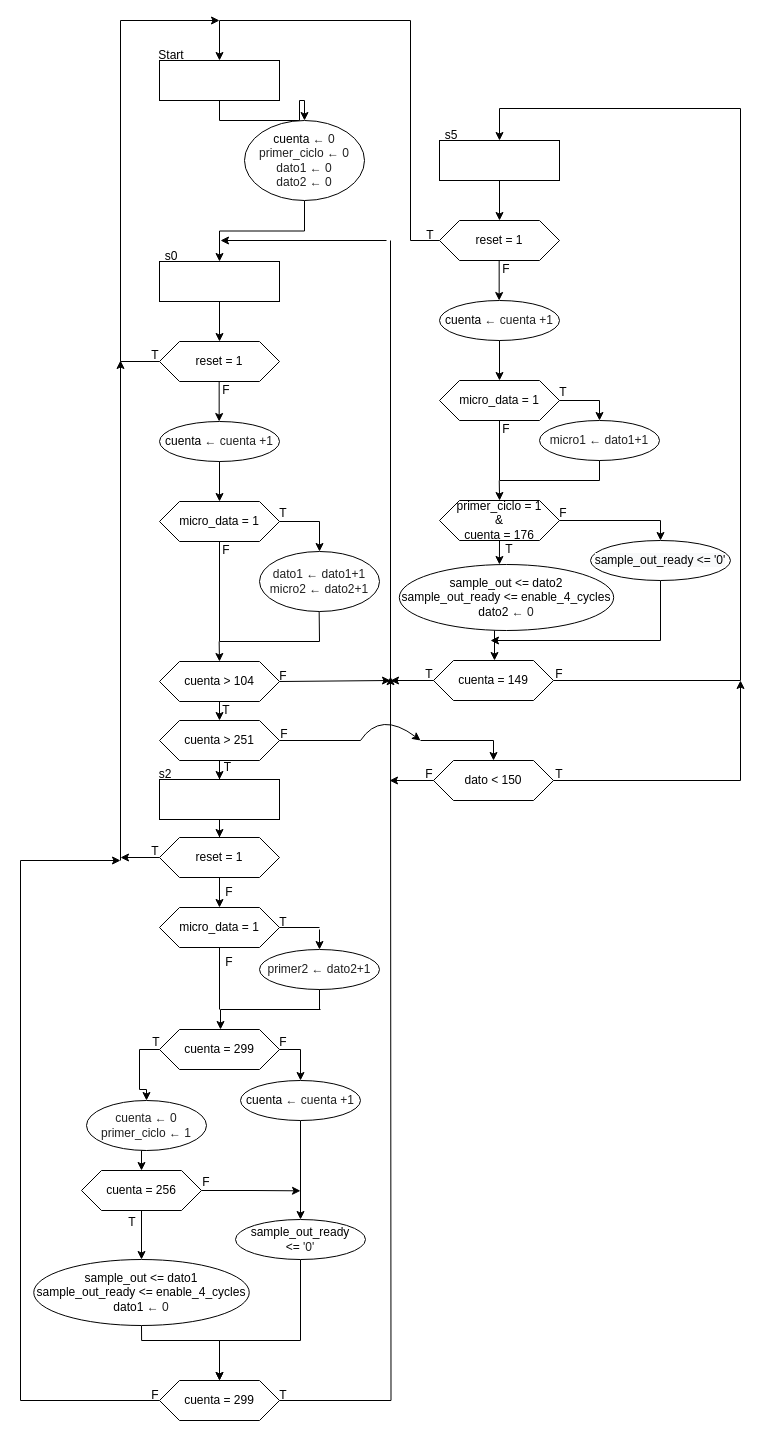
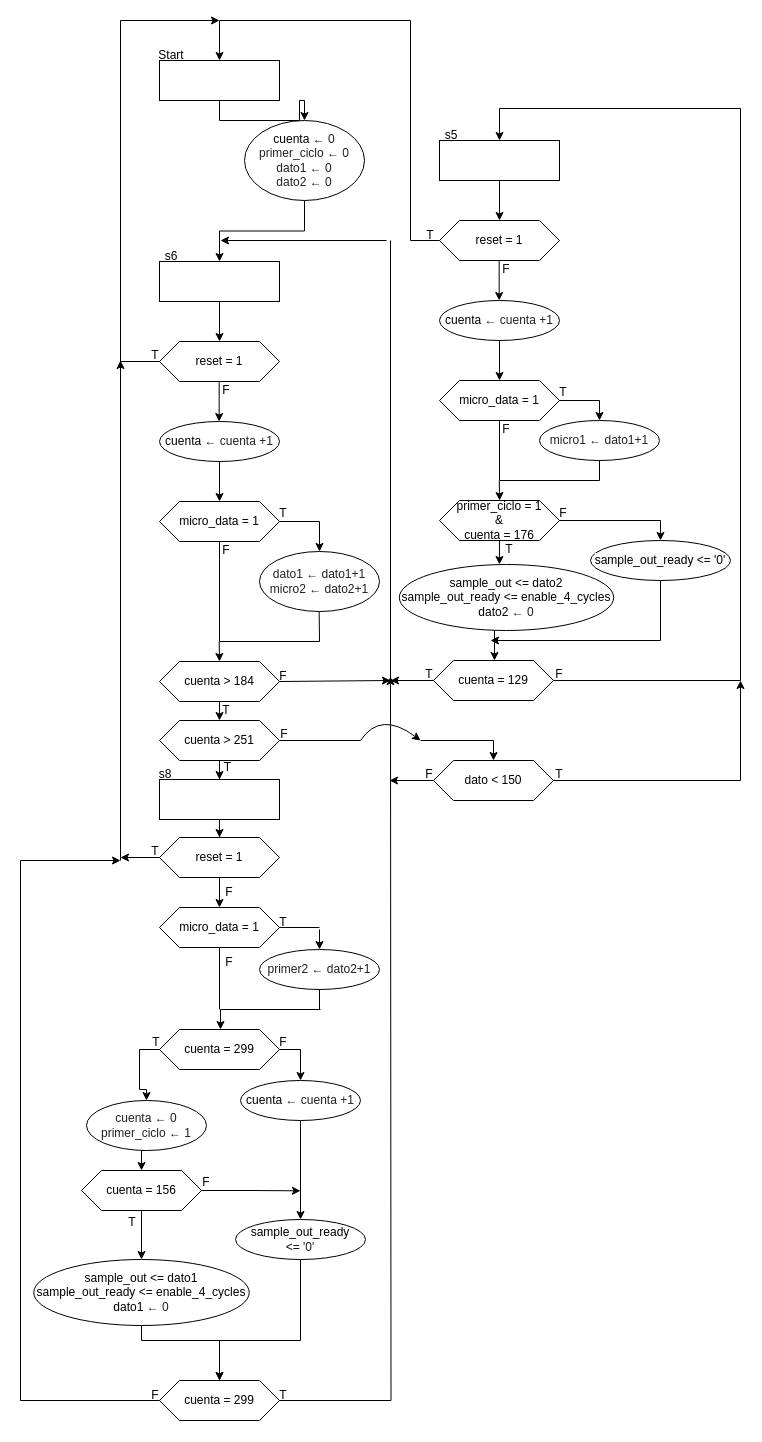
node "s0": label "s0" -> "s6"
node "cuenta = 149": label "cuenta = 149" -> "cuenta = 129"
node "cuenta > 104": label "cuenta > 104" -> "cuenta > 184"
node "s2": label "s2" -> "s8"
node "cuenta = 256": label "cuenta = 256" -> "cuenta = 156"
